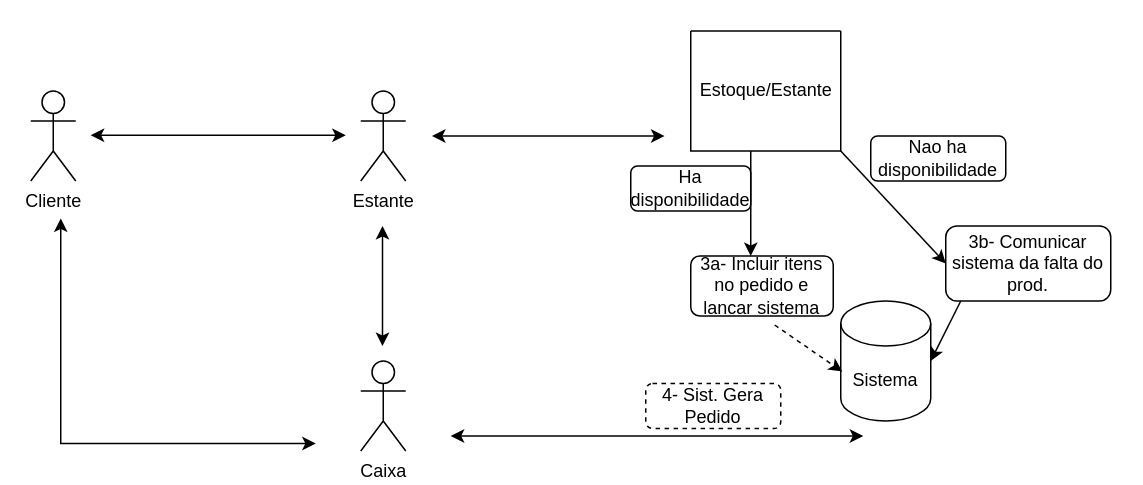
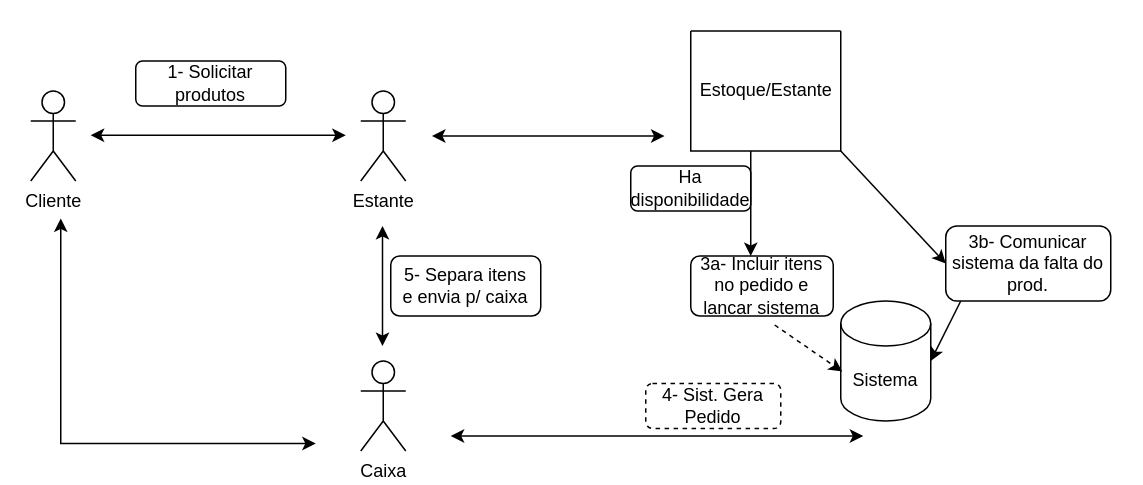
node "1- Solicitar produtos": added
node "Nao ha disponibilidade": removed
node "5- Separa itens e envia p/ caixa": added
